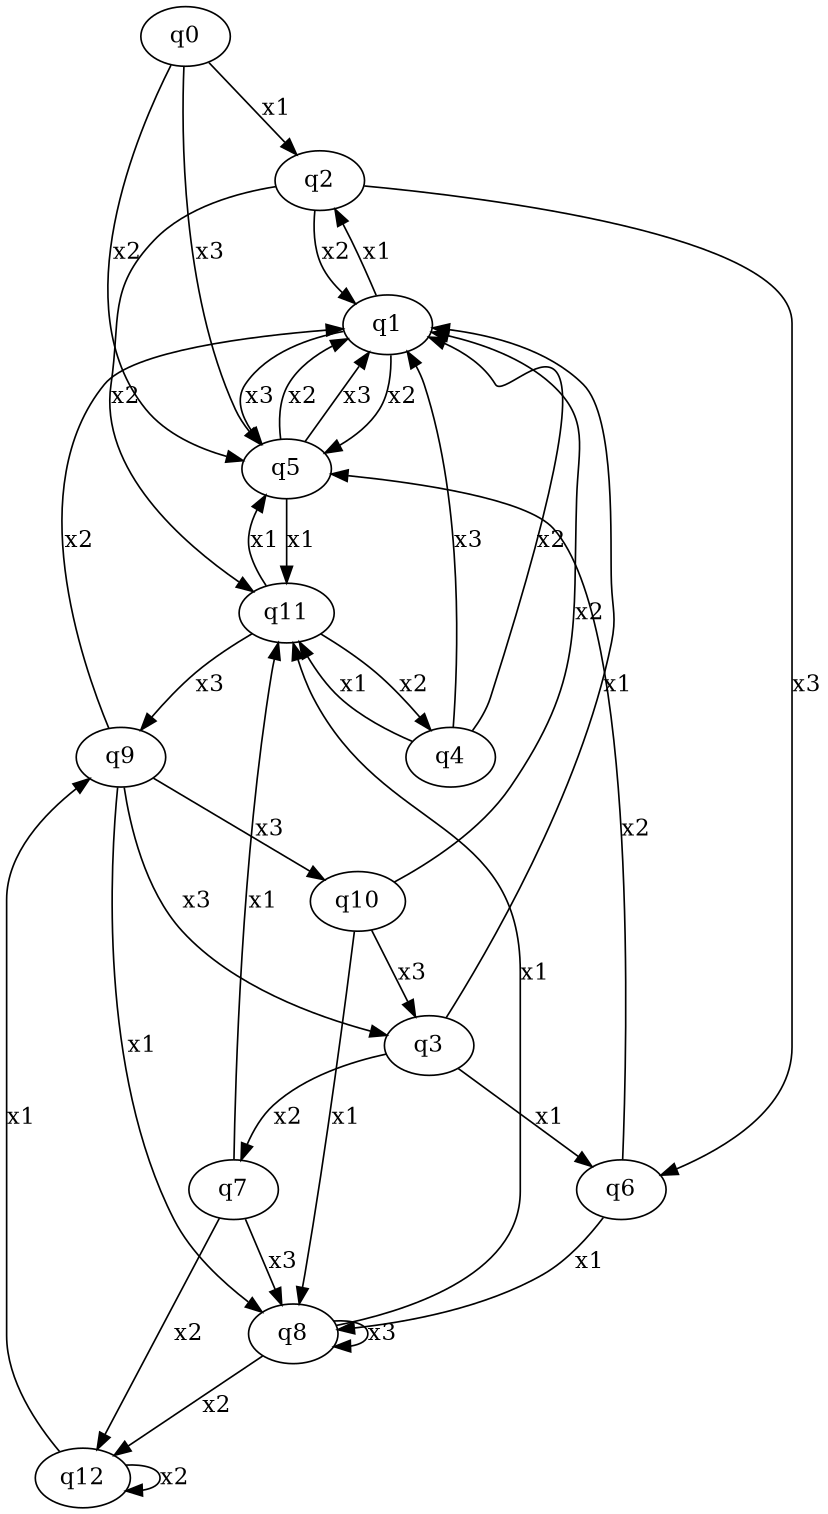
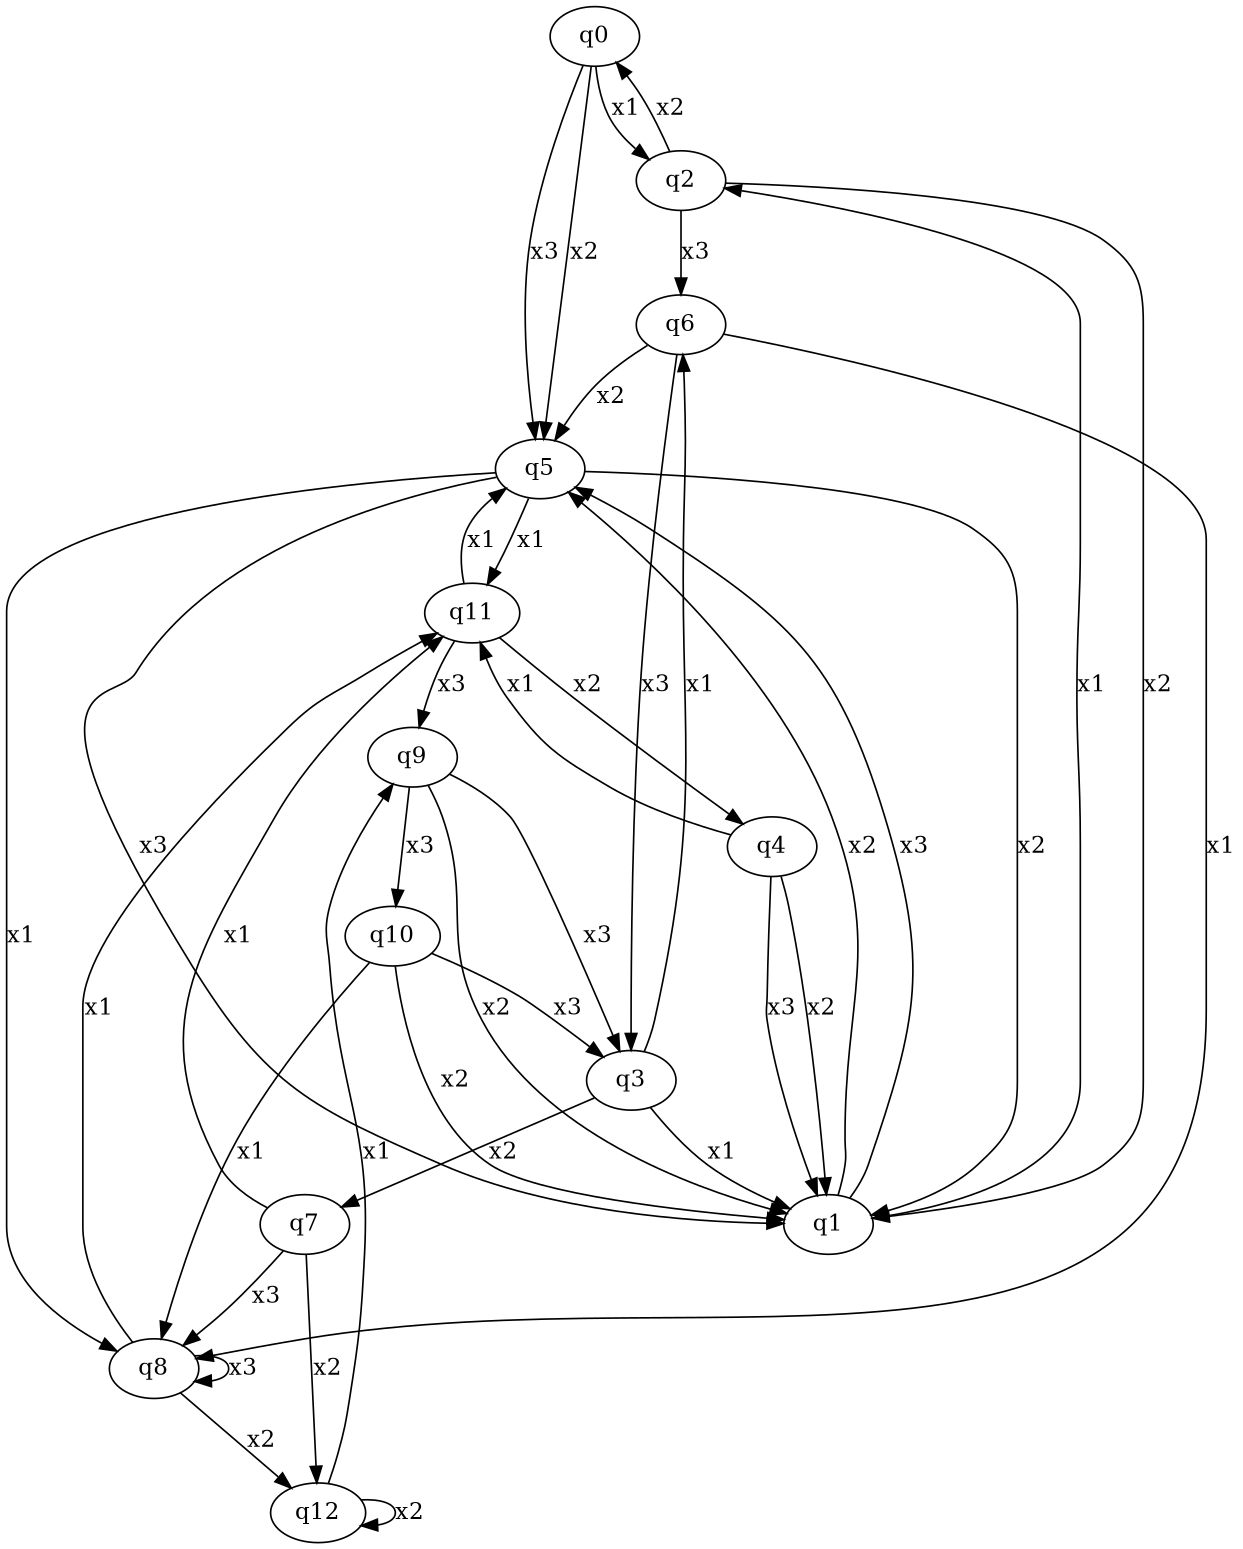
edge "q2" -> "q11": now "q2" -> "q0"
edge "q6" -> "q3": added, label "x3"
edge "q9" -> "q8": now "q5" -> "q8"
